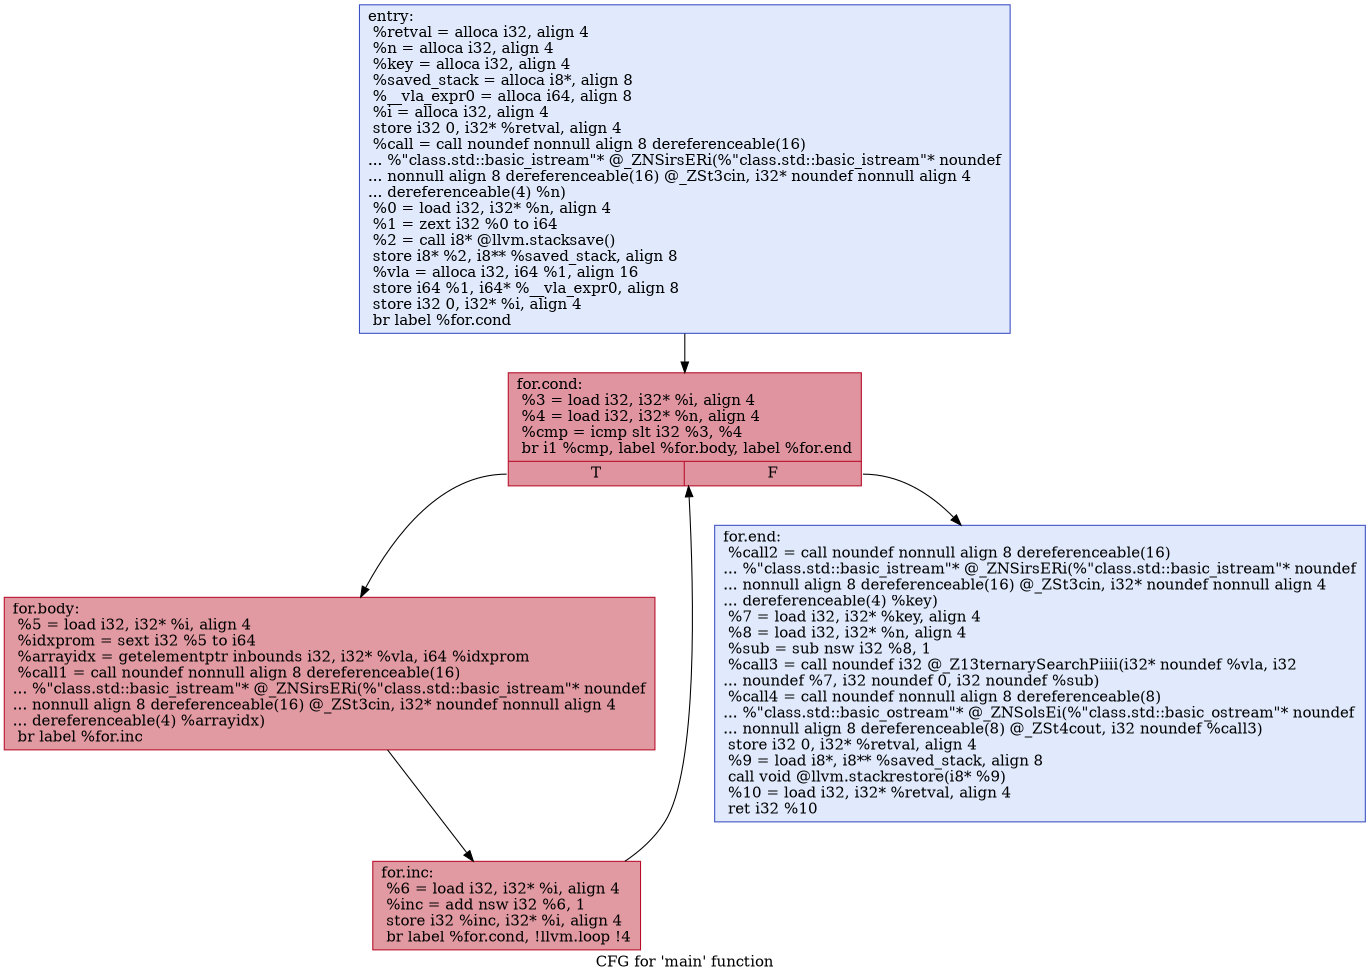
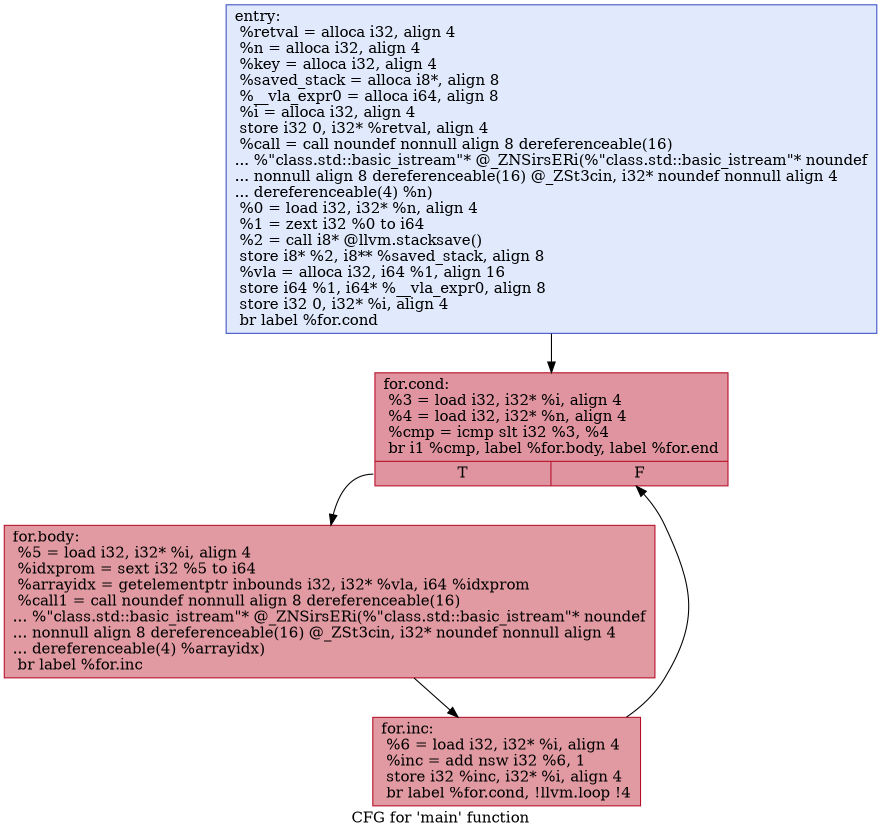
node "for.end:": removed
